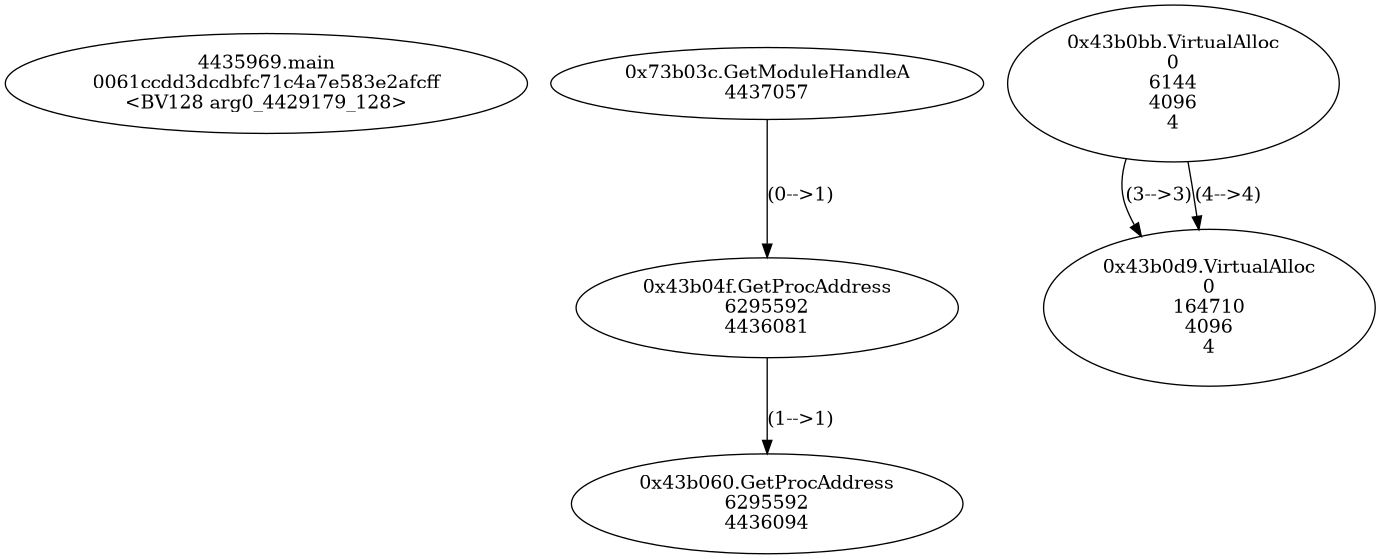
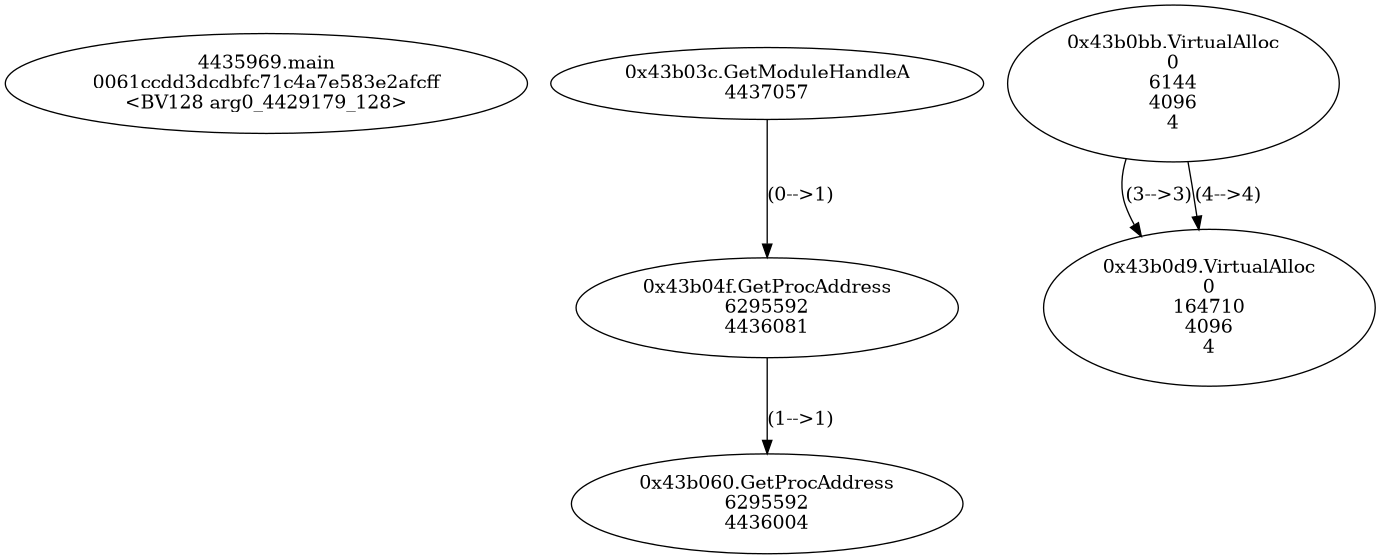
node "0x73b03c.GetModuleHandleA 4437057": label "0x73b03c.GetModuleHandleA 4437057" -> "0x43b03c.GetModuleHandleA 4437057"
node "0x43b060.GetProcAddress 6295592 4436094": label "0x43b060.GetProcAddress 6295592 4436094" -> "0x43b060.GetProcAddress 6295592 4436004"
